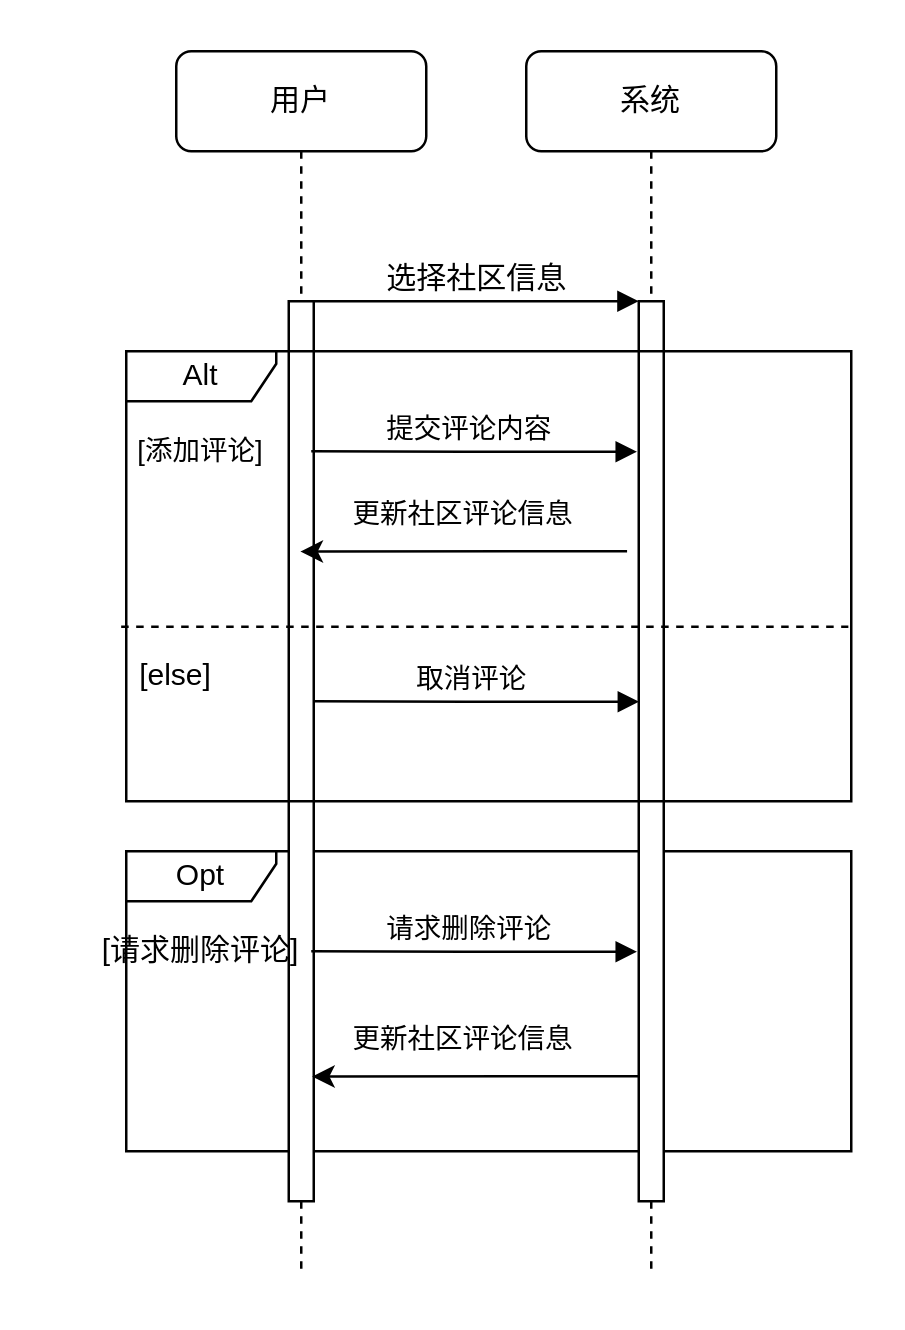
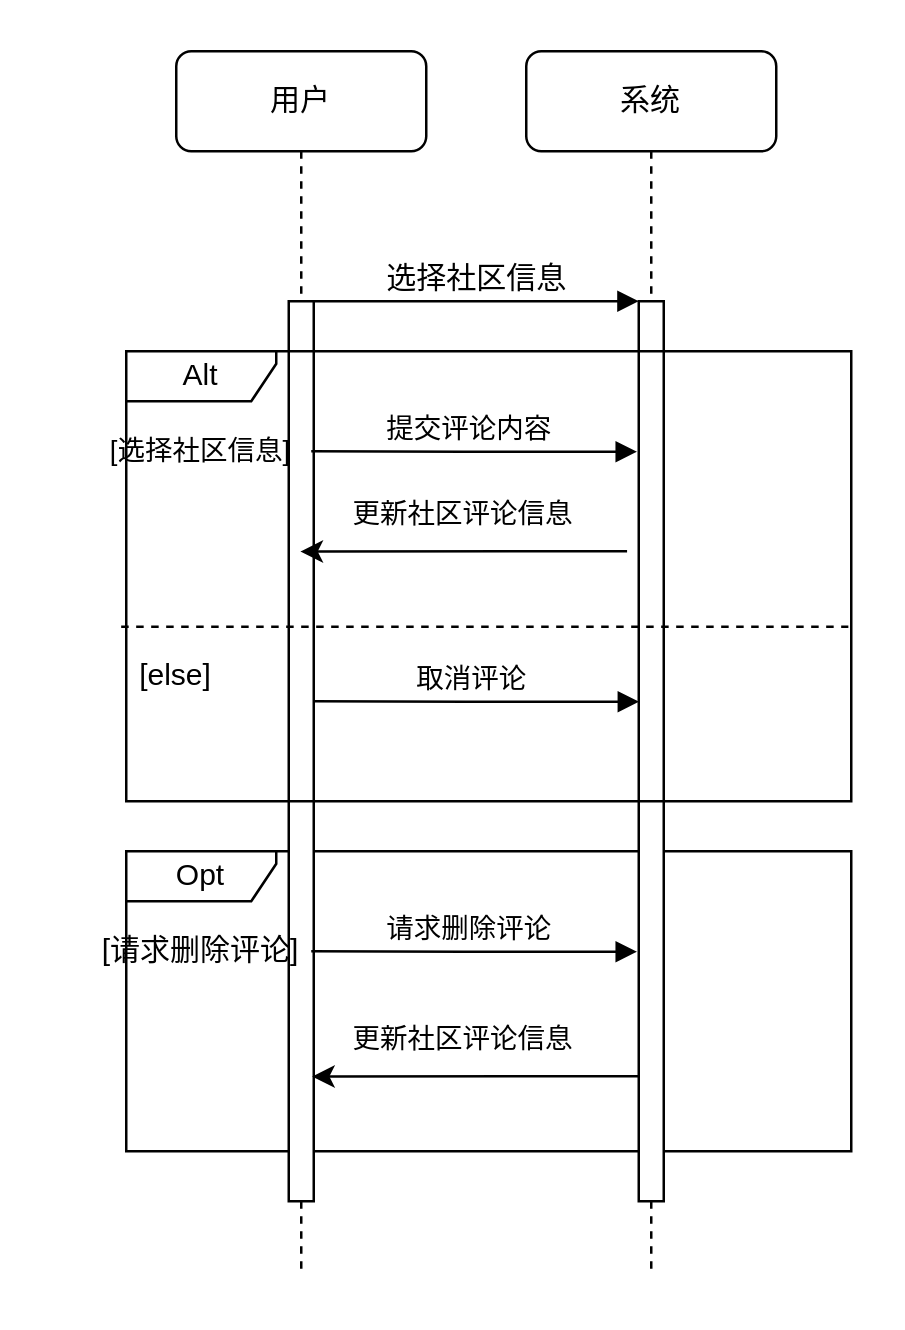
node "[添加评论]": label "[添加评论]" -> "[选择社区信息]"
